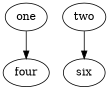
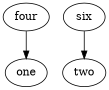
edge "one" -> "four": reversed
edge "two" -> "six": reversed
